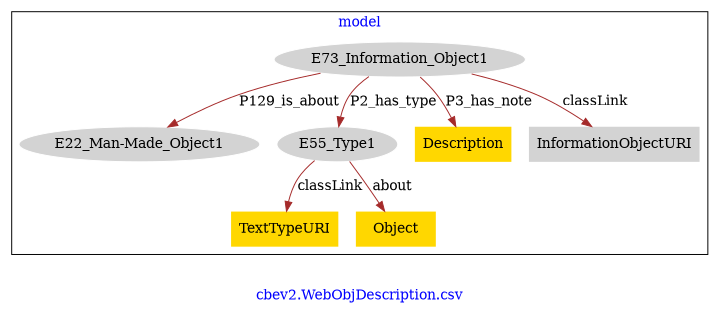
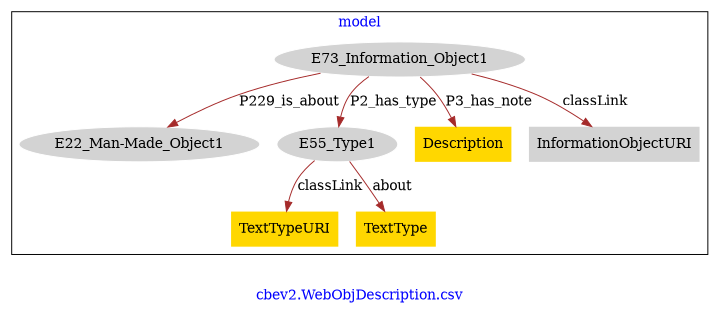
edge "E73_Information_Object1" -> "E22_Man-Made_Object1": label "P129_is_about" -> "P229_is_about"
node "Object": label "Object" -> "TextType"
